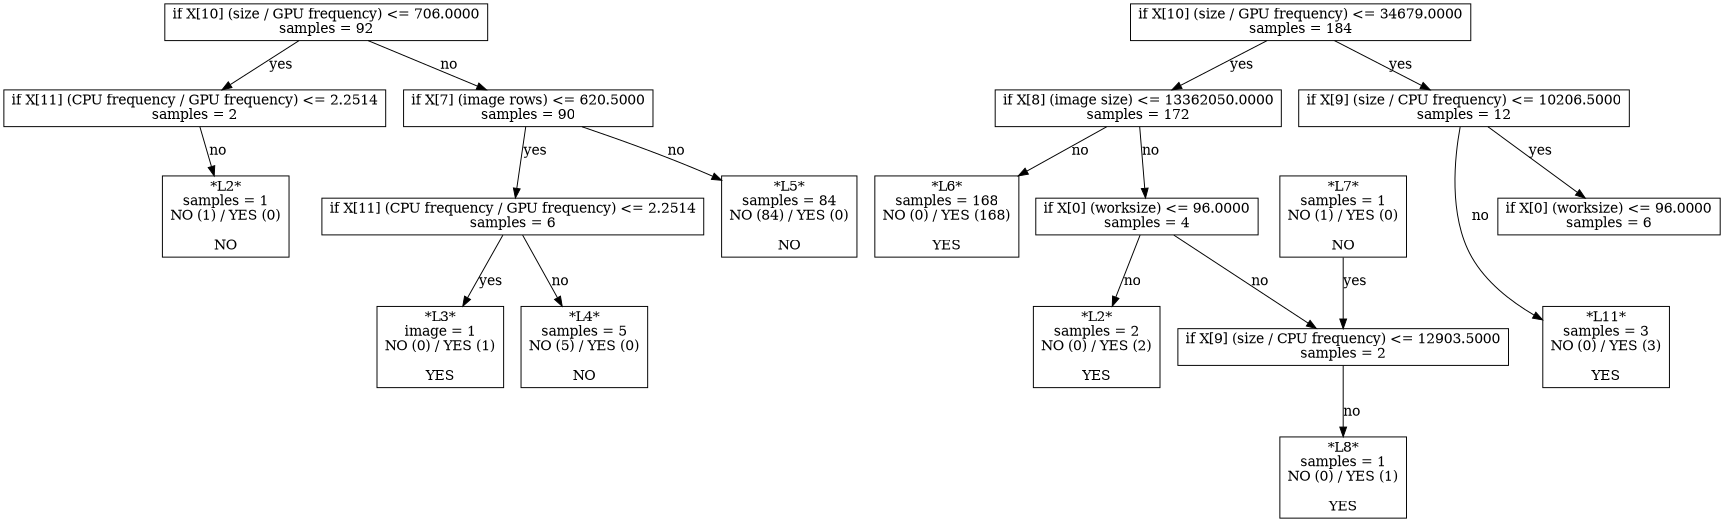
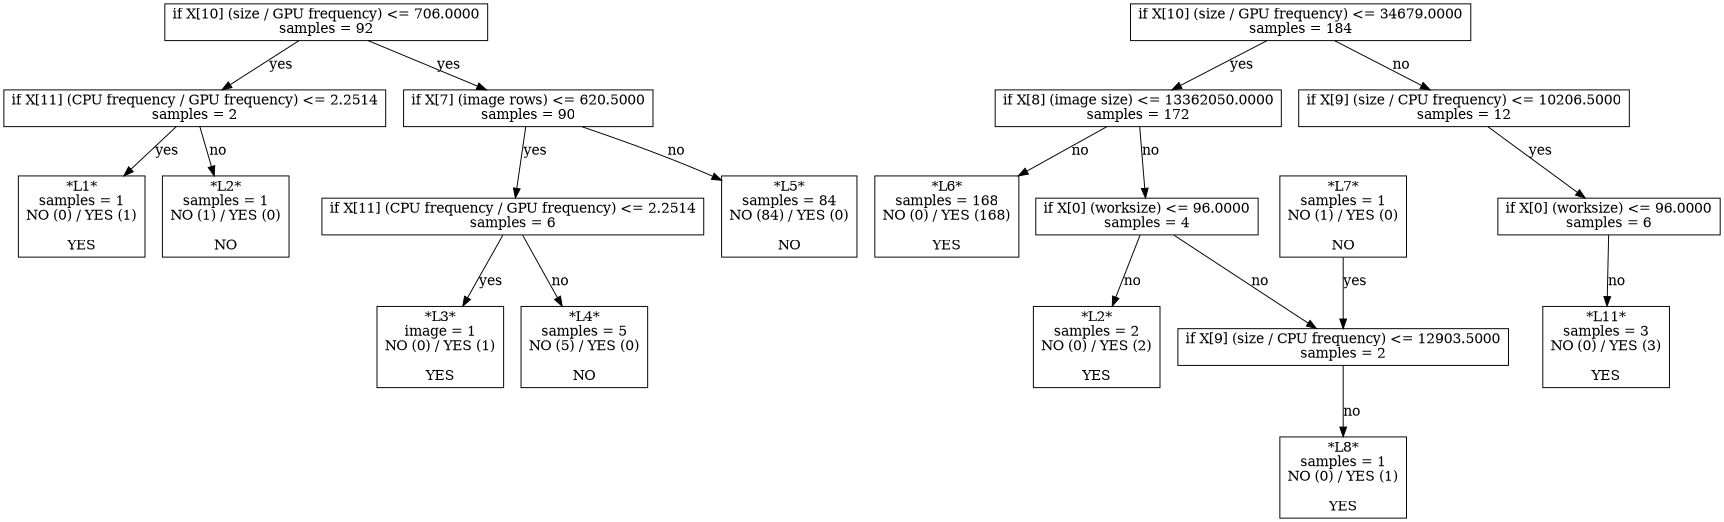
edge "if X[10] (size / GPU frequency) <= 706.0000 samples = 92" -> "if X[7] (image rows) <= 620.5000 samples = 90": label "no" -> "yes"
edge "if X[10] (size / GPU frequency) <= 34679.0000 samples = 184" -> "if X[9] (size / CPU frequency) <= 10206.5000 samples = 12": label "yes" -> "no"
node "*L1* samples = 1 NO (0) / YES (1) YES": added
edge "if X[9] (size / CPU frequency) <= 10206.5000 samples = 12" -> "*L11* samples = 3 NO (0) / YES (3) YES": now "if X[0] (worksize) <= 96.0000 samples = 6" -> "*L11* samples = 3 NO (0) / YES (3) YES"
